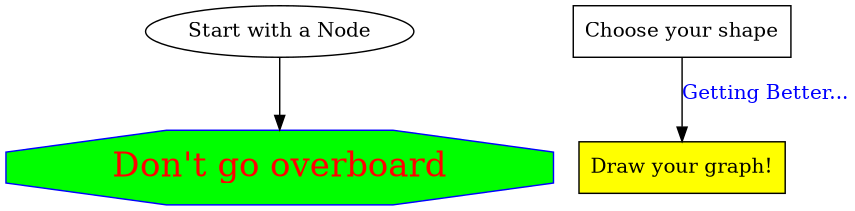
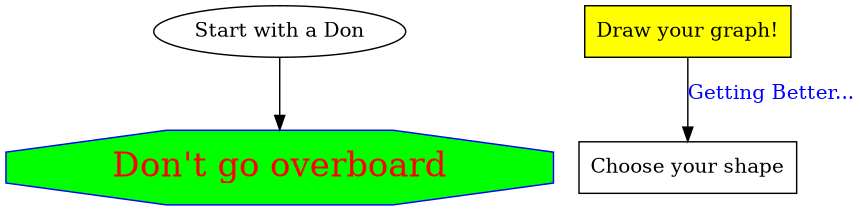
node "Start with a Node": label "Start with a Node" -> "Start with a Don"
edge "Choose your shape" -> "Draw your graph!": reversed
